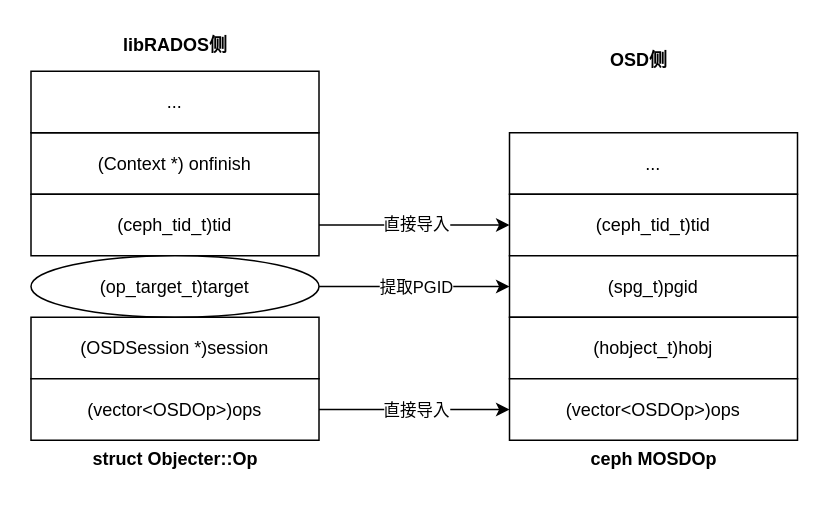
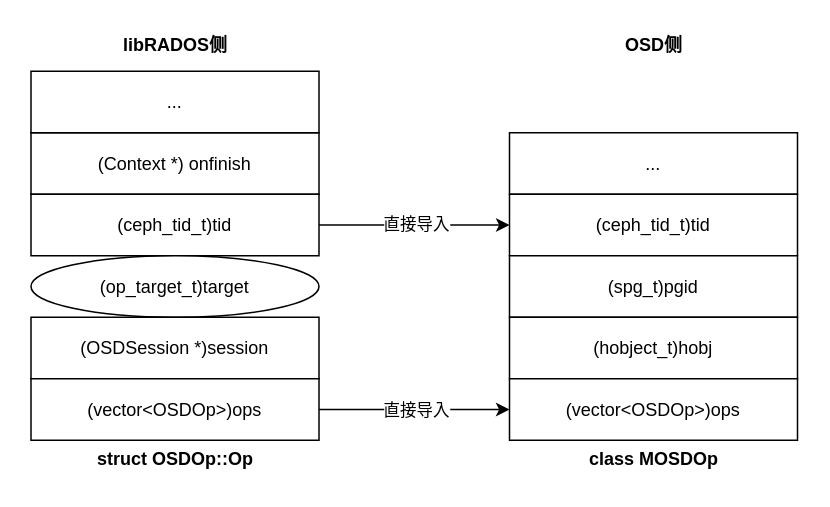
node "OSD侧": moved (638, 61) -> (653, 46)
edge "(op_target_t)target" -> "(spg_t)pgid": removed, label "提取PGID"
node "struct Objecter::Op": label "struct Objecter::Op" -> "struct OSDOp::Op"
node "ceph MOSDOp": label "ceph MOSDOp" -> "class MOSDOp"
